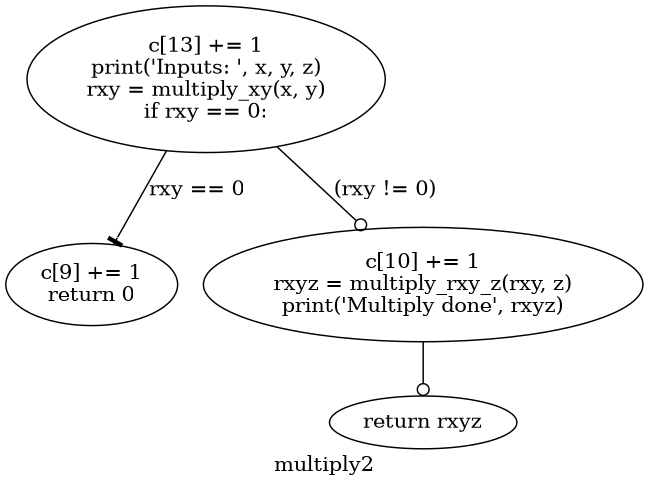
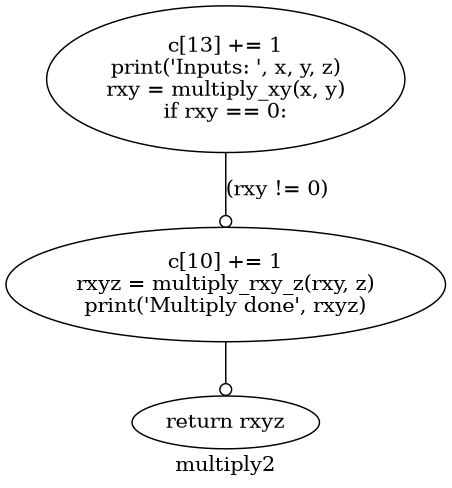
node "c[9] += 1 return 0": removed
